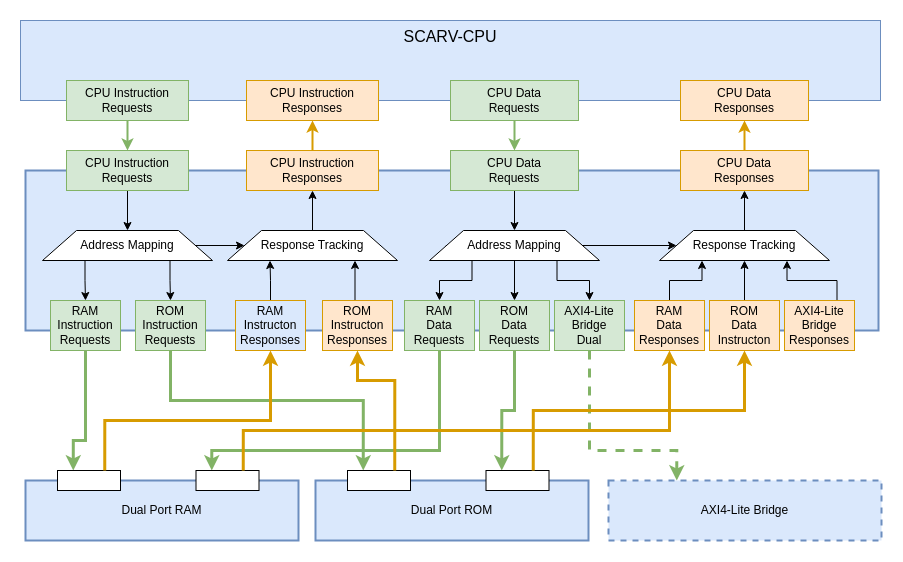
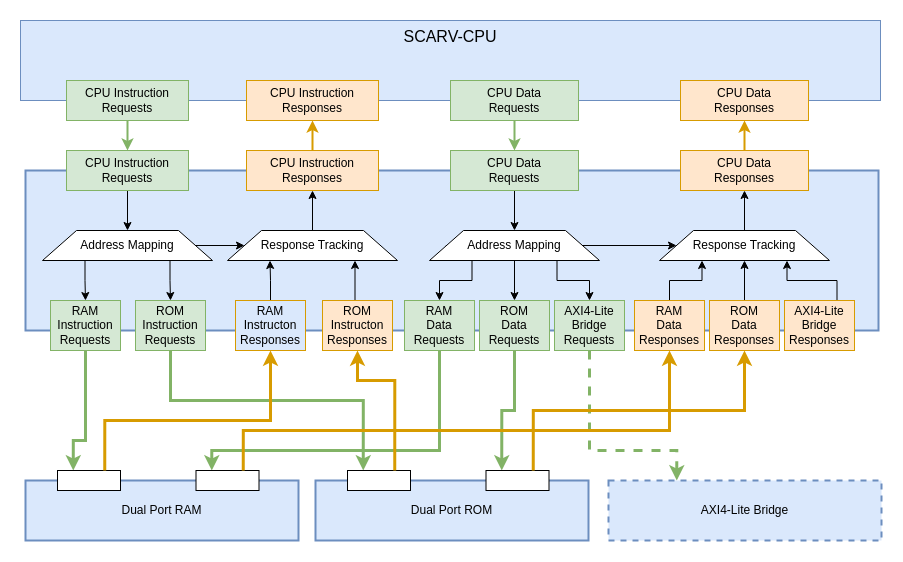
node "AXI4-Lite Bridge Dual": label "AXI4-Lite Bridge Dual" -> "AXI4-Lite Bridge Requests"
node "ROM Data Instructon": label "ROM Data Instructon" -> "ROM Data Responses"
